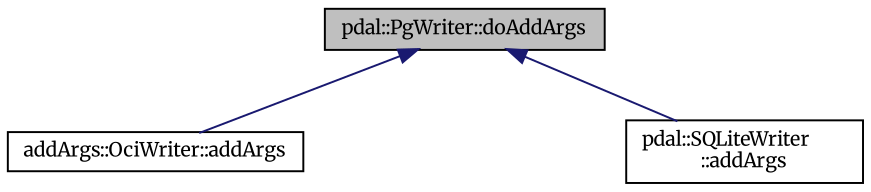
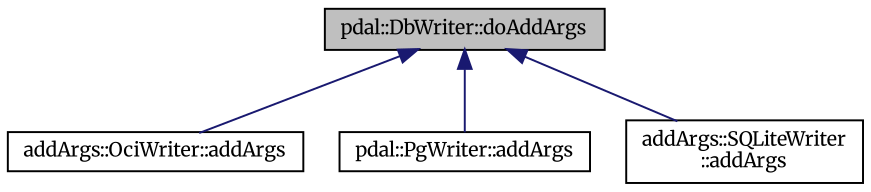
node "pdal::PgWriter::doAddArgs": label "pdal::PgWriter::doAddArgs" -> "pdal::DbWriter::doAddArgs"
node "pdal::PgWriter::addArgs": added
node "pdal::SQLiteWriter ::addArgs": label "pdal::SQLiteWriter ::addArgs" -> "addArgs::SQLiteWriter ::addArgs"
